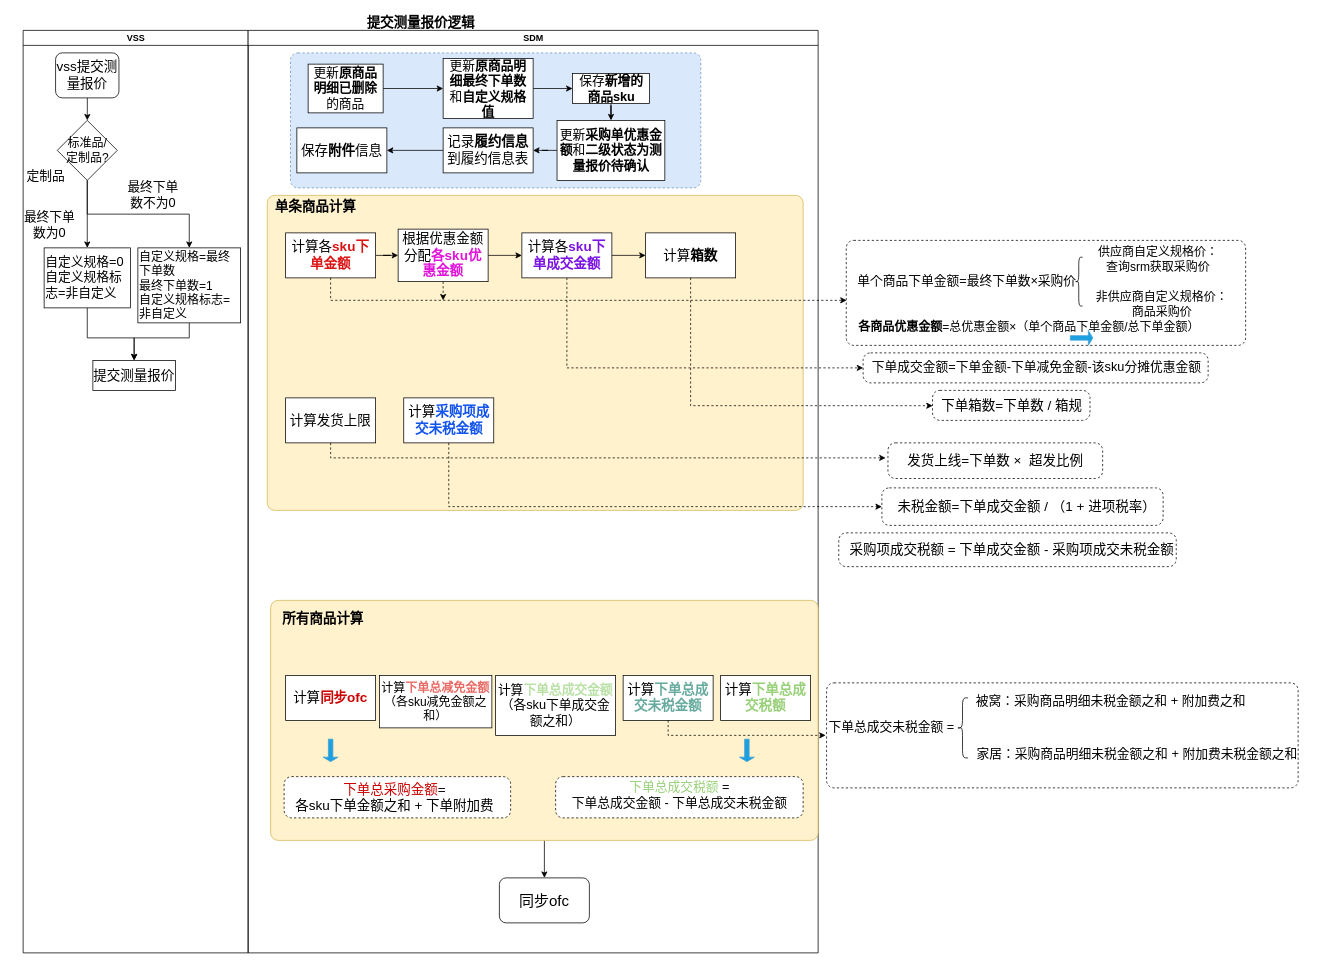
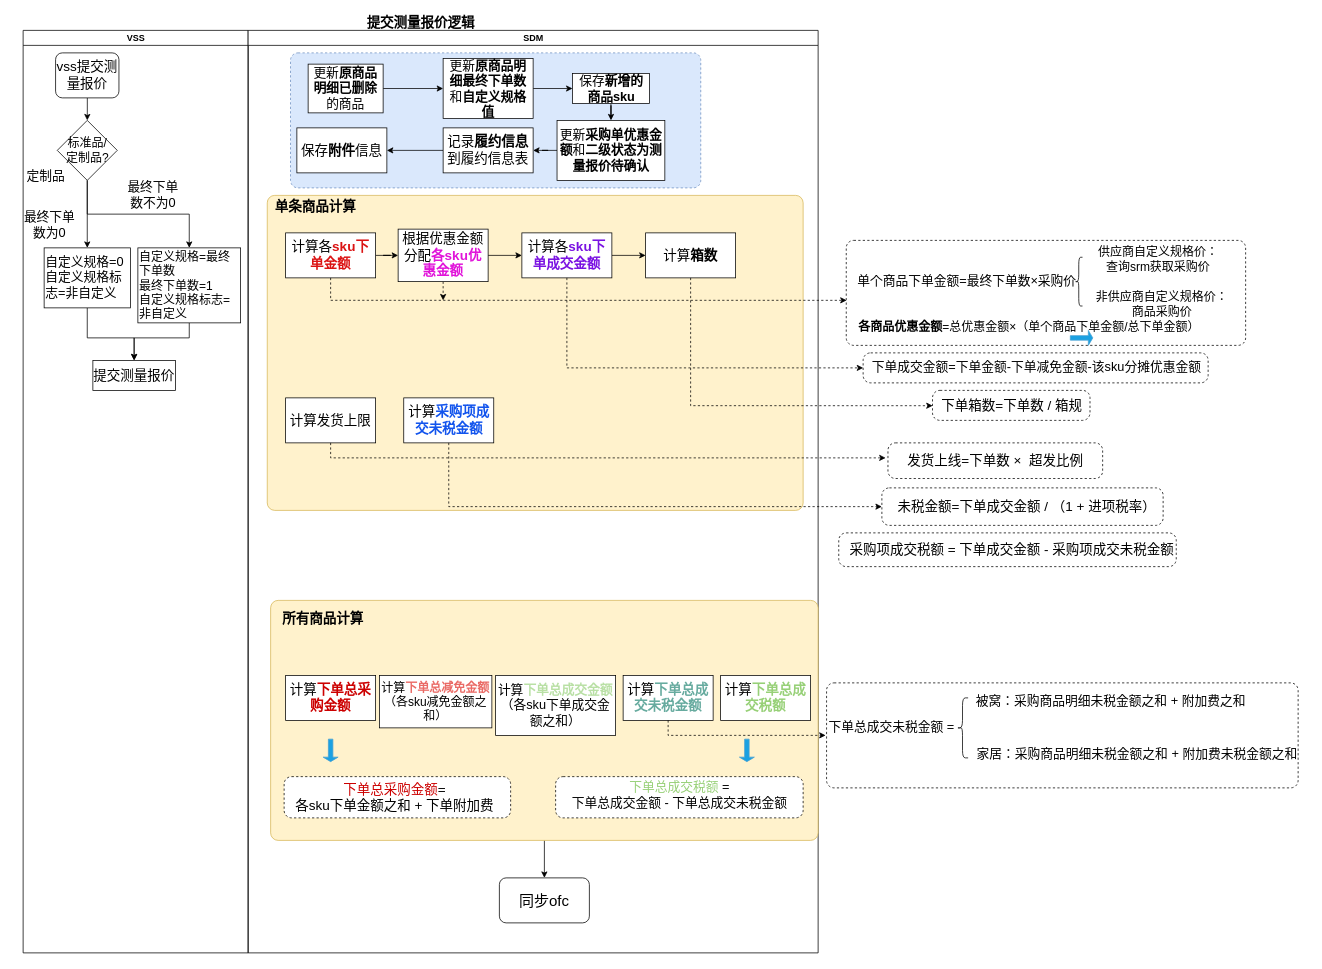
node "计算同步ofc": label "计算同步ofc" -> "计算下单总采购金额"
